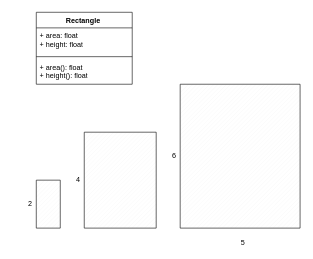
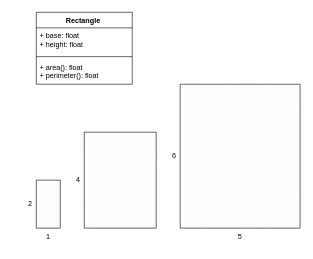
node "+ area: float + height: float": label "+ area: float + height: float" -> "+ base: float + height: float"
node "+ area(): float + height(): float": label "+ area(): float + height(): float" -> "+ area(): float + perimeter(): float"
node "1": added
node "5": moved (243, 243) -> (240, 237)
